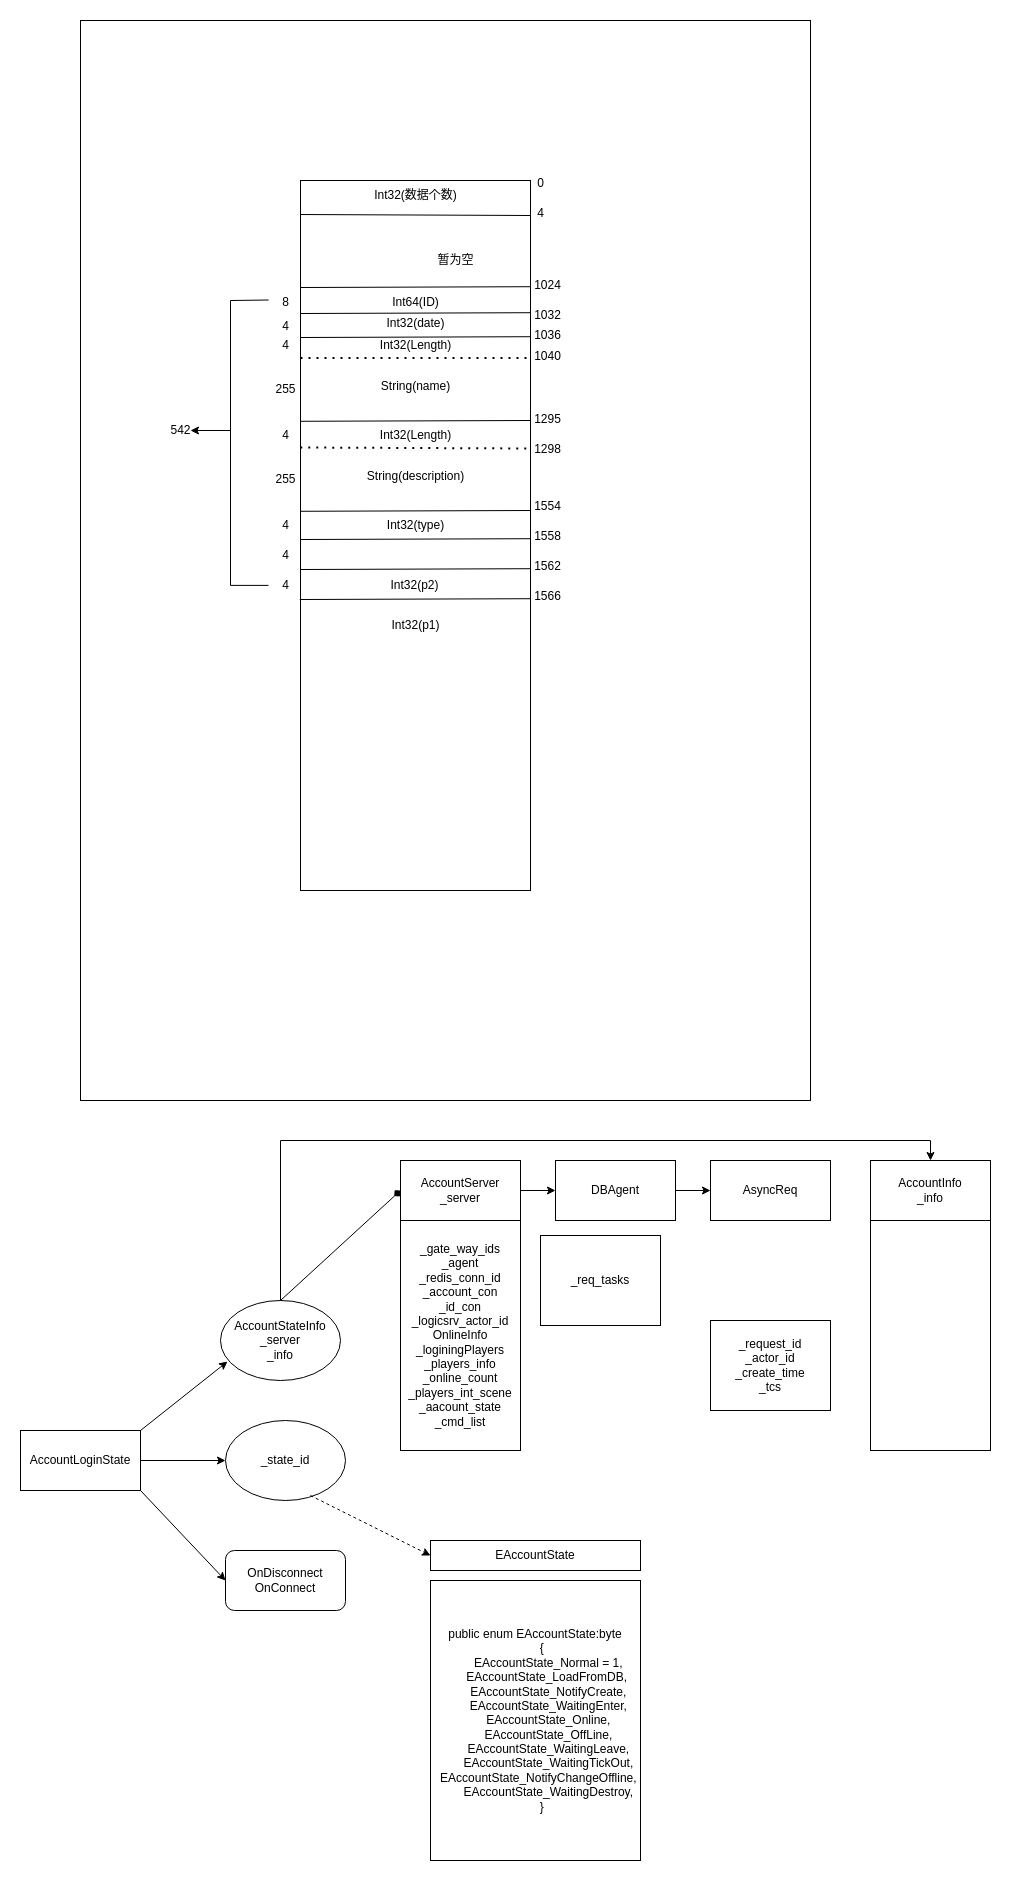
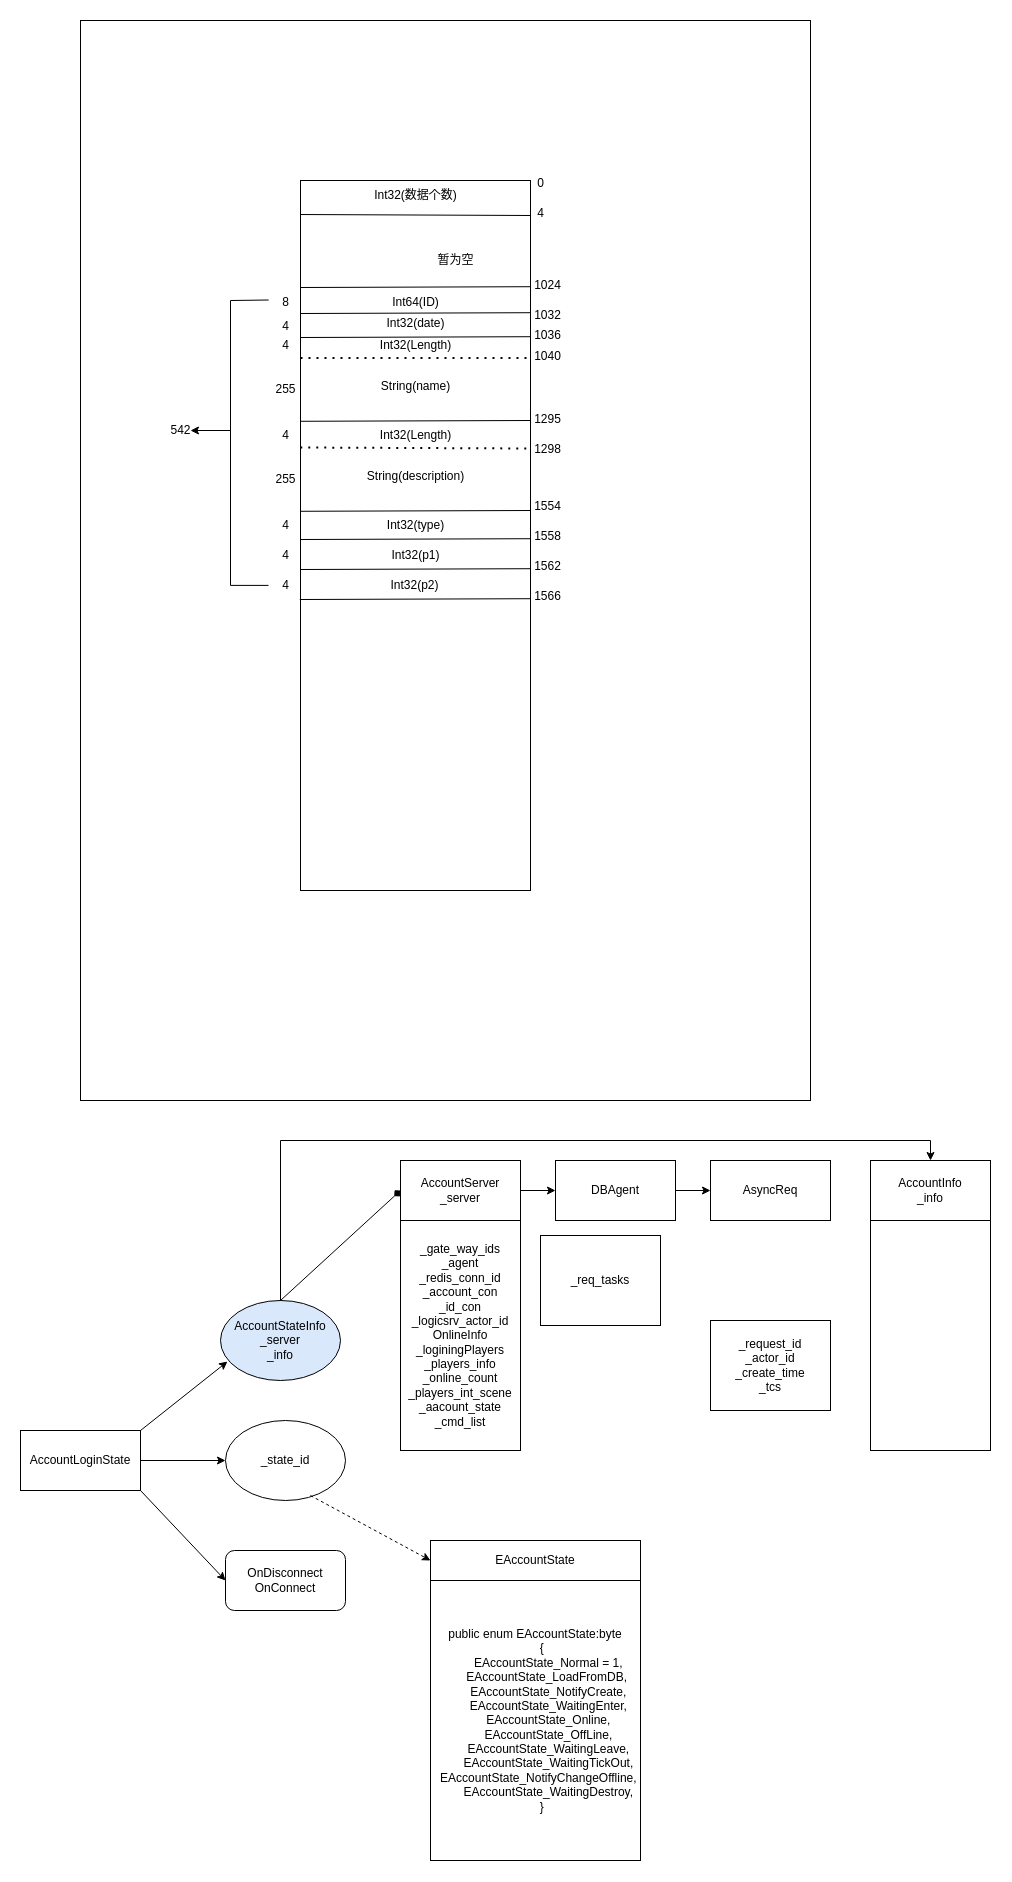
node "Int32(p1)": moved (416, 626) -> (416, 556)
node "AccountStateInfo _server _info": fillcolor #ffffff -> #dae8fc
node "EAccountState": size 210x30 -> 210x40
